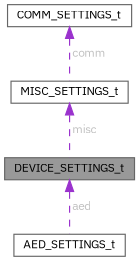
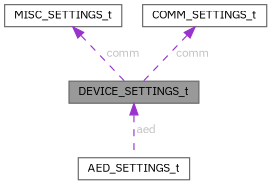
edge "MISC_SETTINGS_t" -> "COMM_SETTINGS_t": now "DEVICE_SETTINGS_t" -> "COMM_SETTINGS_t"
edge "DEVICE_SETTINGS_t" -> "MISC_SETTINGS_t": label " misc" -> " comm"
